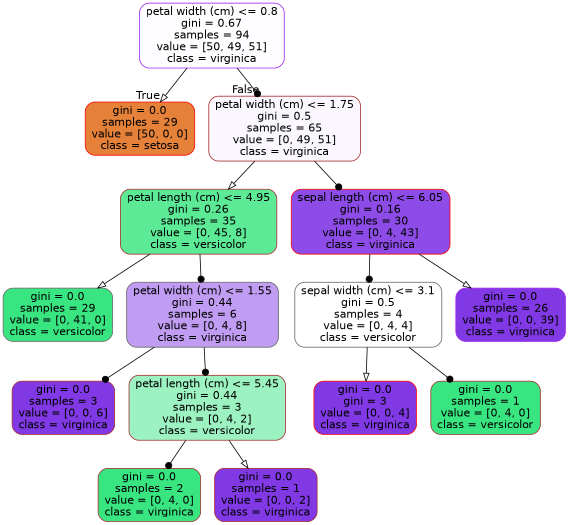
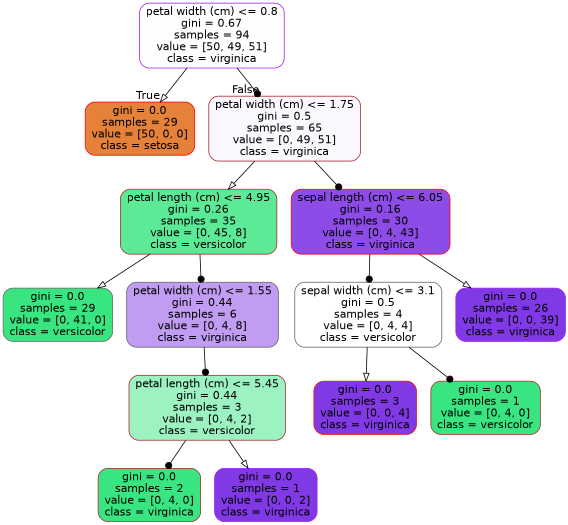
node "gini = 0.0 samples = 3 value = [0, 0, 6] class = virginica": removed
node "gini = 0.0 gini = 3 value = [0, 0, 4] class = virginica": label "gini = 0.0 gini = 3 value = [0, 0, 4] class = virginica" -> "gini = 0.0 samples = 3 value = [0, 0, 4] class = virginica"
node "gini = 0.0 samples = 1 value = [0, 0, 2] class = virginica": color brown -> purple
